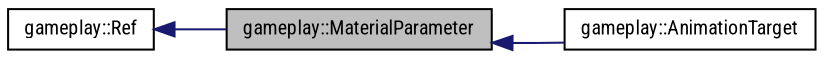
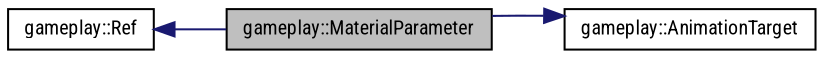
edge "gameplay::AnimationTarget" -> "gameplay::MaterialParameter": reversed
